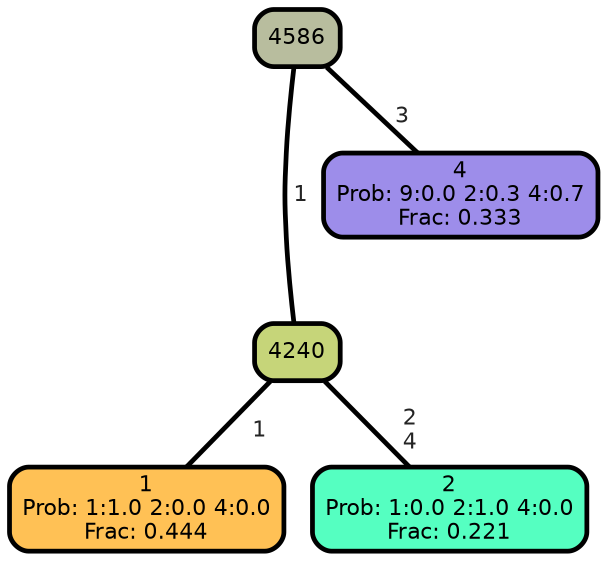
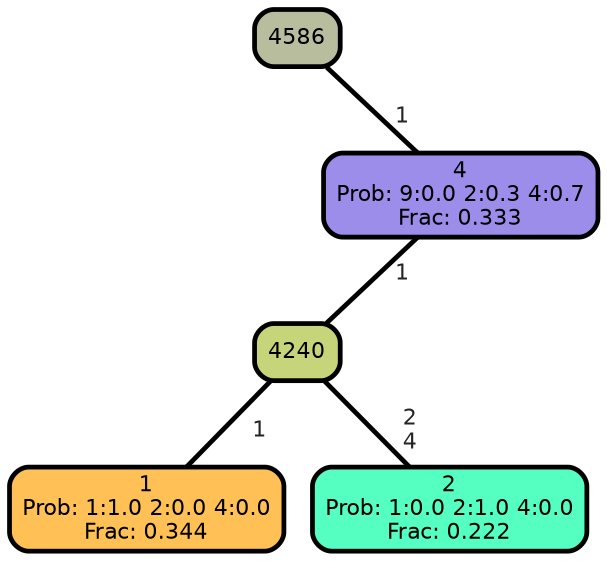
edge "4586" -- "4 Prob: 9:0.0 2:0.3 4:0.7 Frac: 0.333": label " 3" -> " 1"
edge "4586" -- "4240": now "4 Prob: 9:0.0 2:0.3 4:0.7 Frac: 0.333" -- "4240"
node "1 Prob: 1:1.0 2:0.0 4:0.0 Frac: 0.444": label "1 Prob: 1:1.0 2:0.0 4:0.0 Frac: 0.444" -> "1 Prob: 1:1.0 2:0.0 4:0.0 Frac: 0.344"
node "2 Prob: 1:0.0 2:1.0 4:0.0 Frac: 0.221": label "2 Prob: 1:0.0 2:1.0 4:0.0 Frac: 0.221" -> "2 Prob: 1:0.0 2:1.0 4:0.0 Frac: 0.222"
